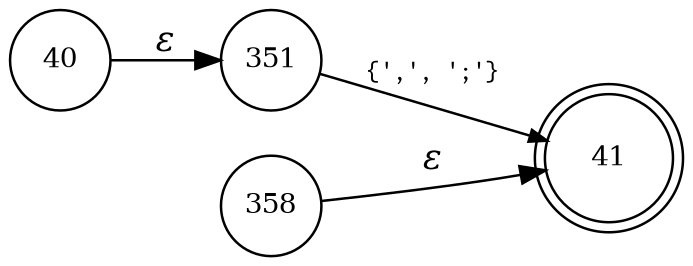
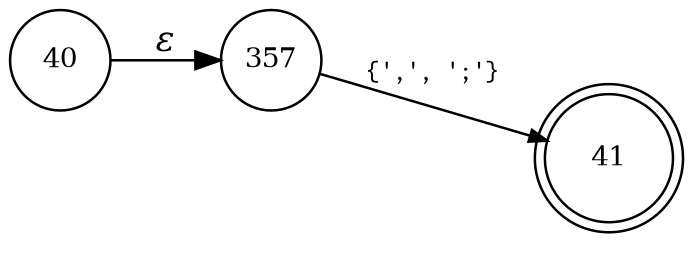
node "351": label "351" -> "357"
node "358": removed
